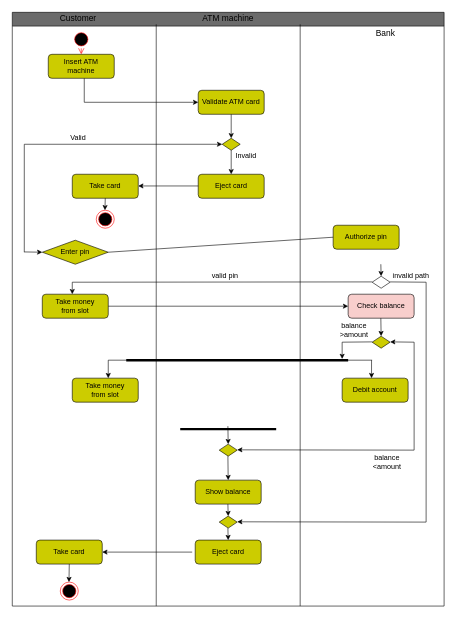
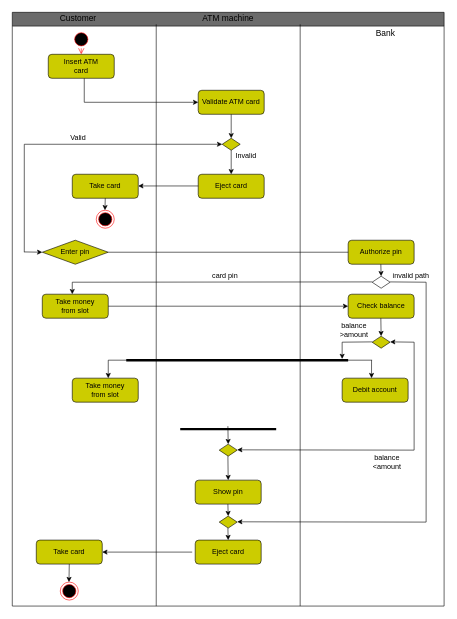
node "Insert ATM machine": label "Insert ATM machine" -> "Insert ATM card"
node "Authorize pin": moved (366, 237) -> (381, 252)
node "valid pin": label "valid pin" -> "card pin"
node "Check balance": fillcolor #f8cecc -> #cccc00
node "Show balance": label "Show balance" -> "Show pin"
